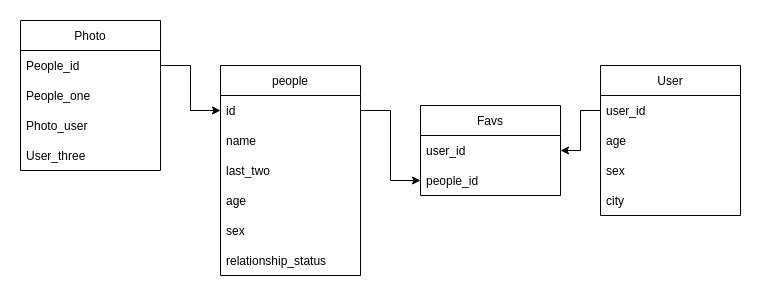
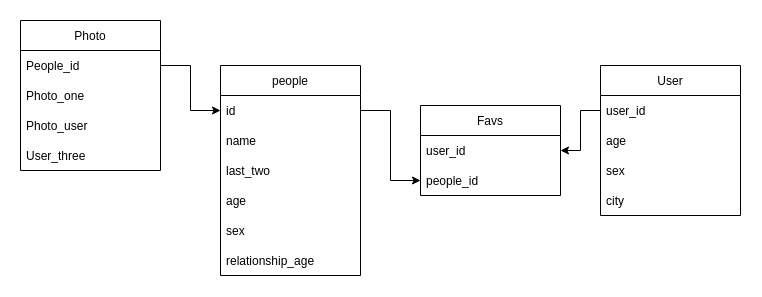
node "People_one": label "People_one" -> "Photo_one"
node "relationship_status": label "relationship_status" -> "relationship_age"
